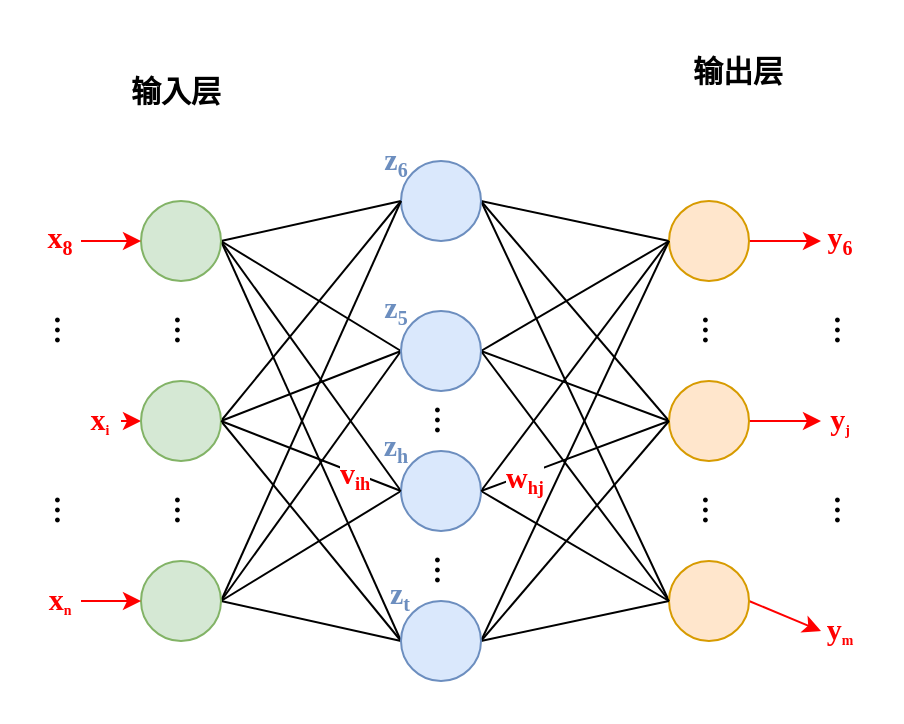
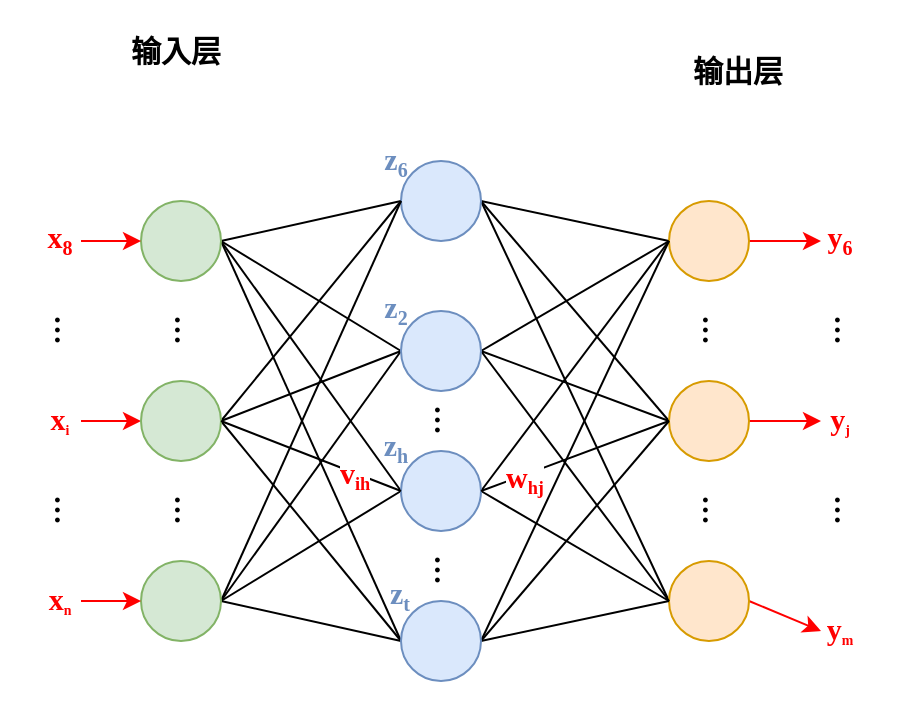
node "输入层": moved (177, 91) -> (177, 51)
node "z5": label "z5" -> "z2"
node "xi": moved (101, 421) -> (61, 421)
